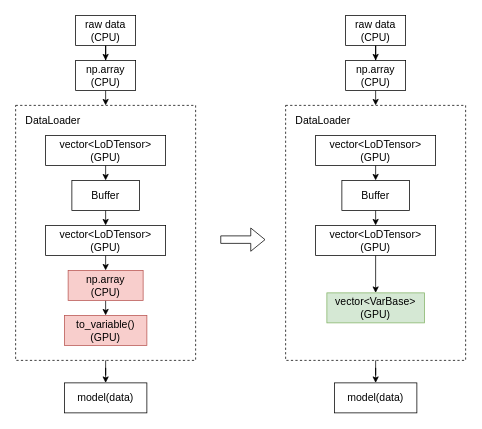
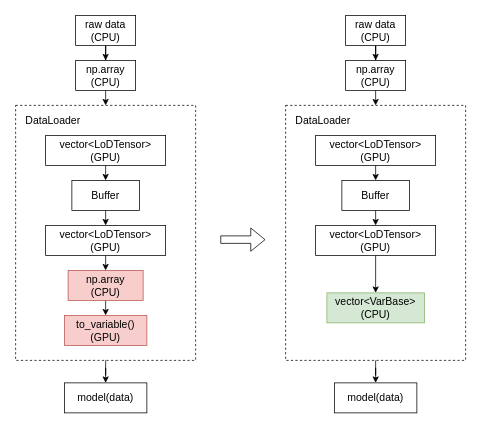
node "vector<VarBase> (GPU)": label "vector<VarBase> (GPU)" -> "vector<VarBase> (CPU)"
